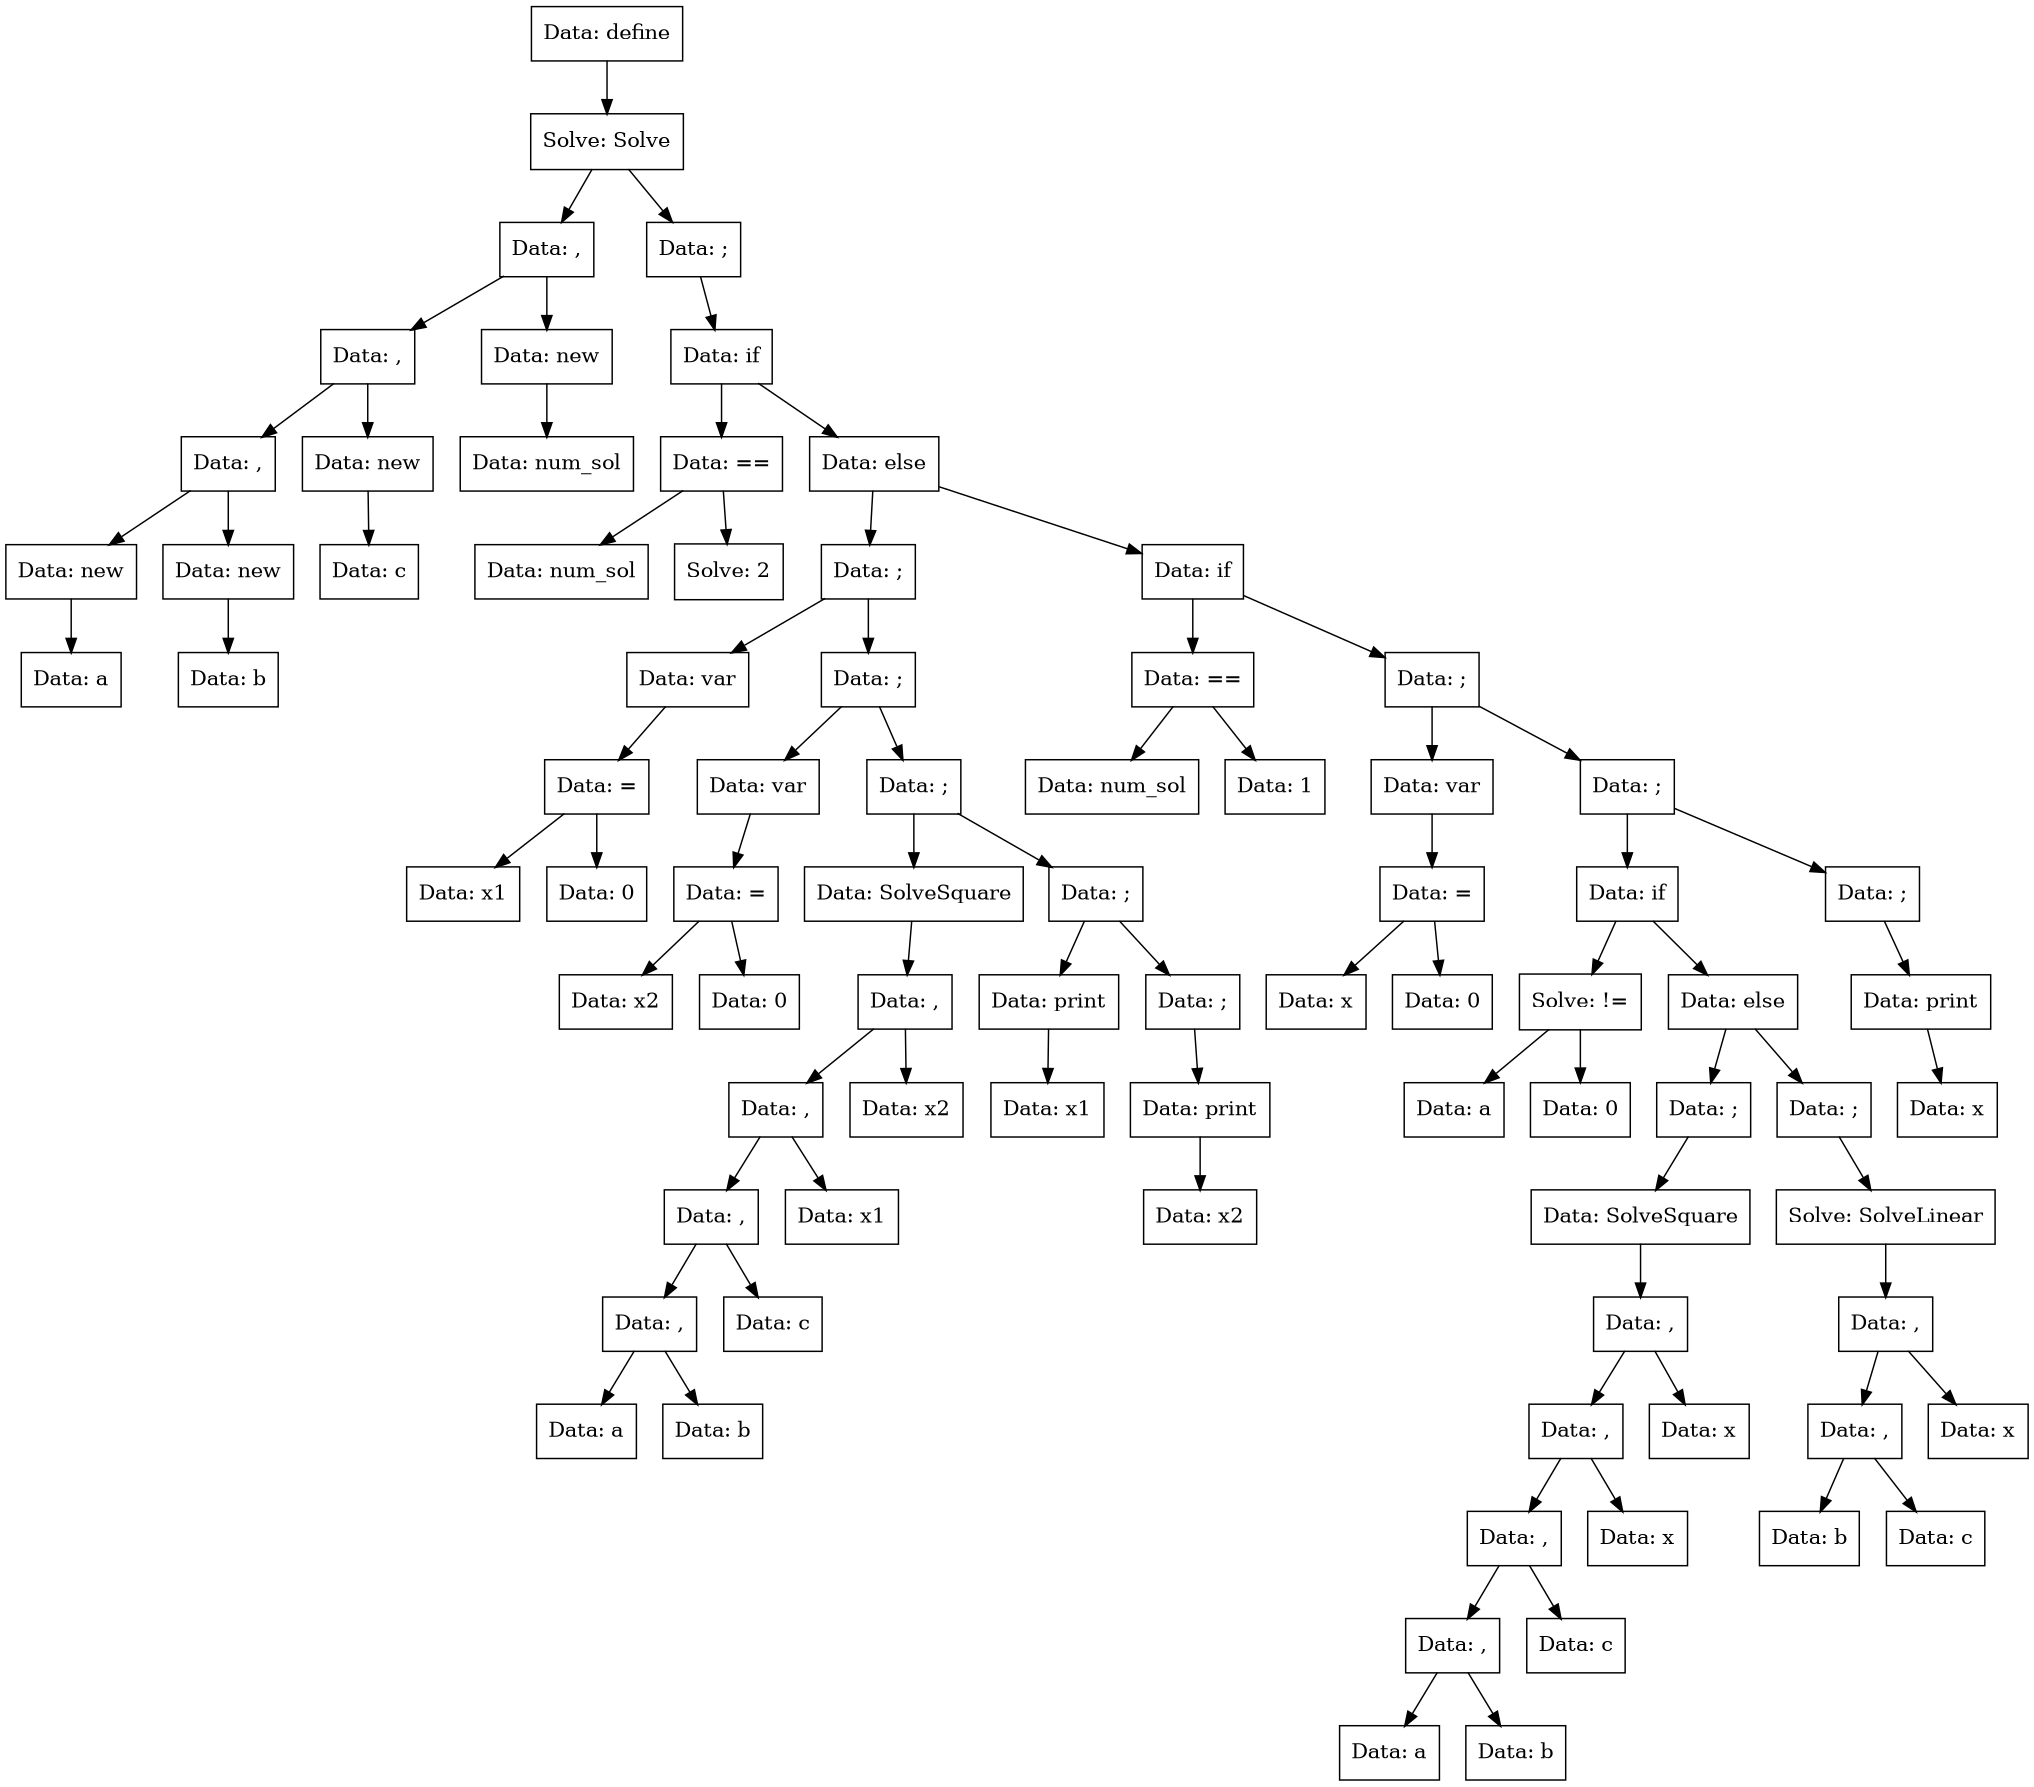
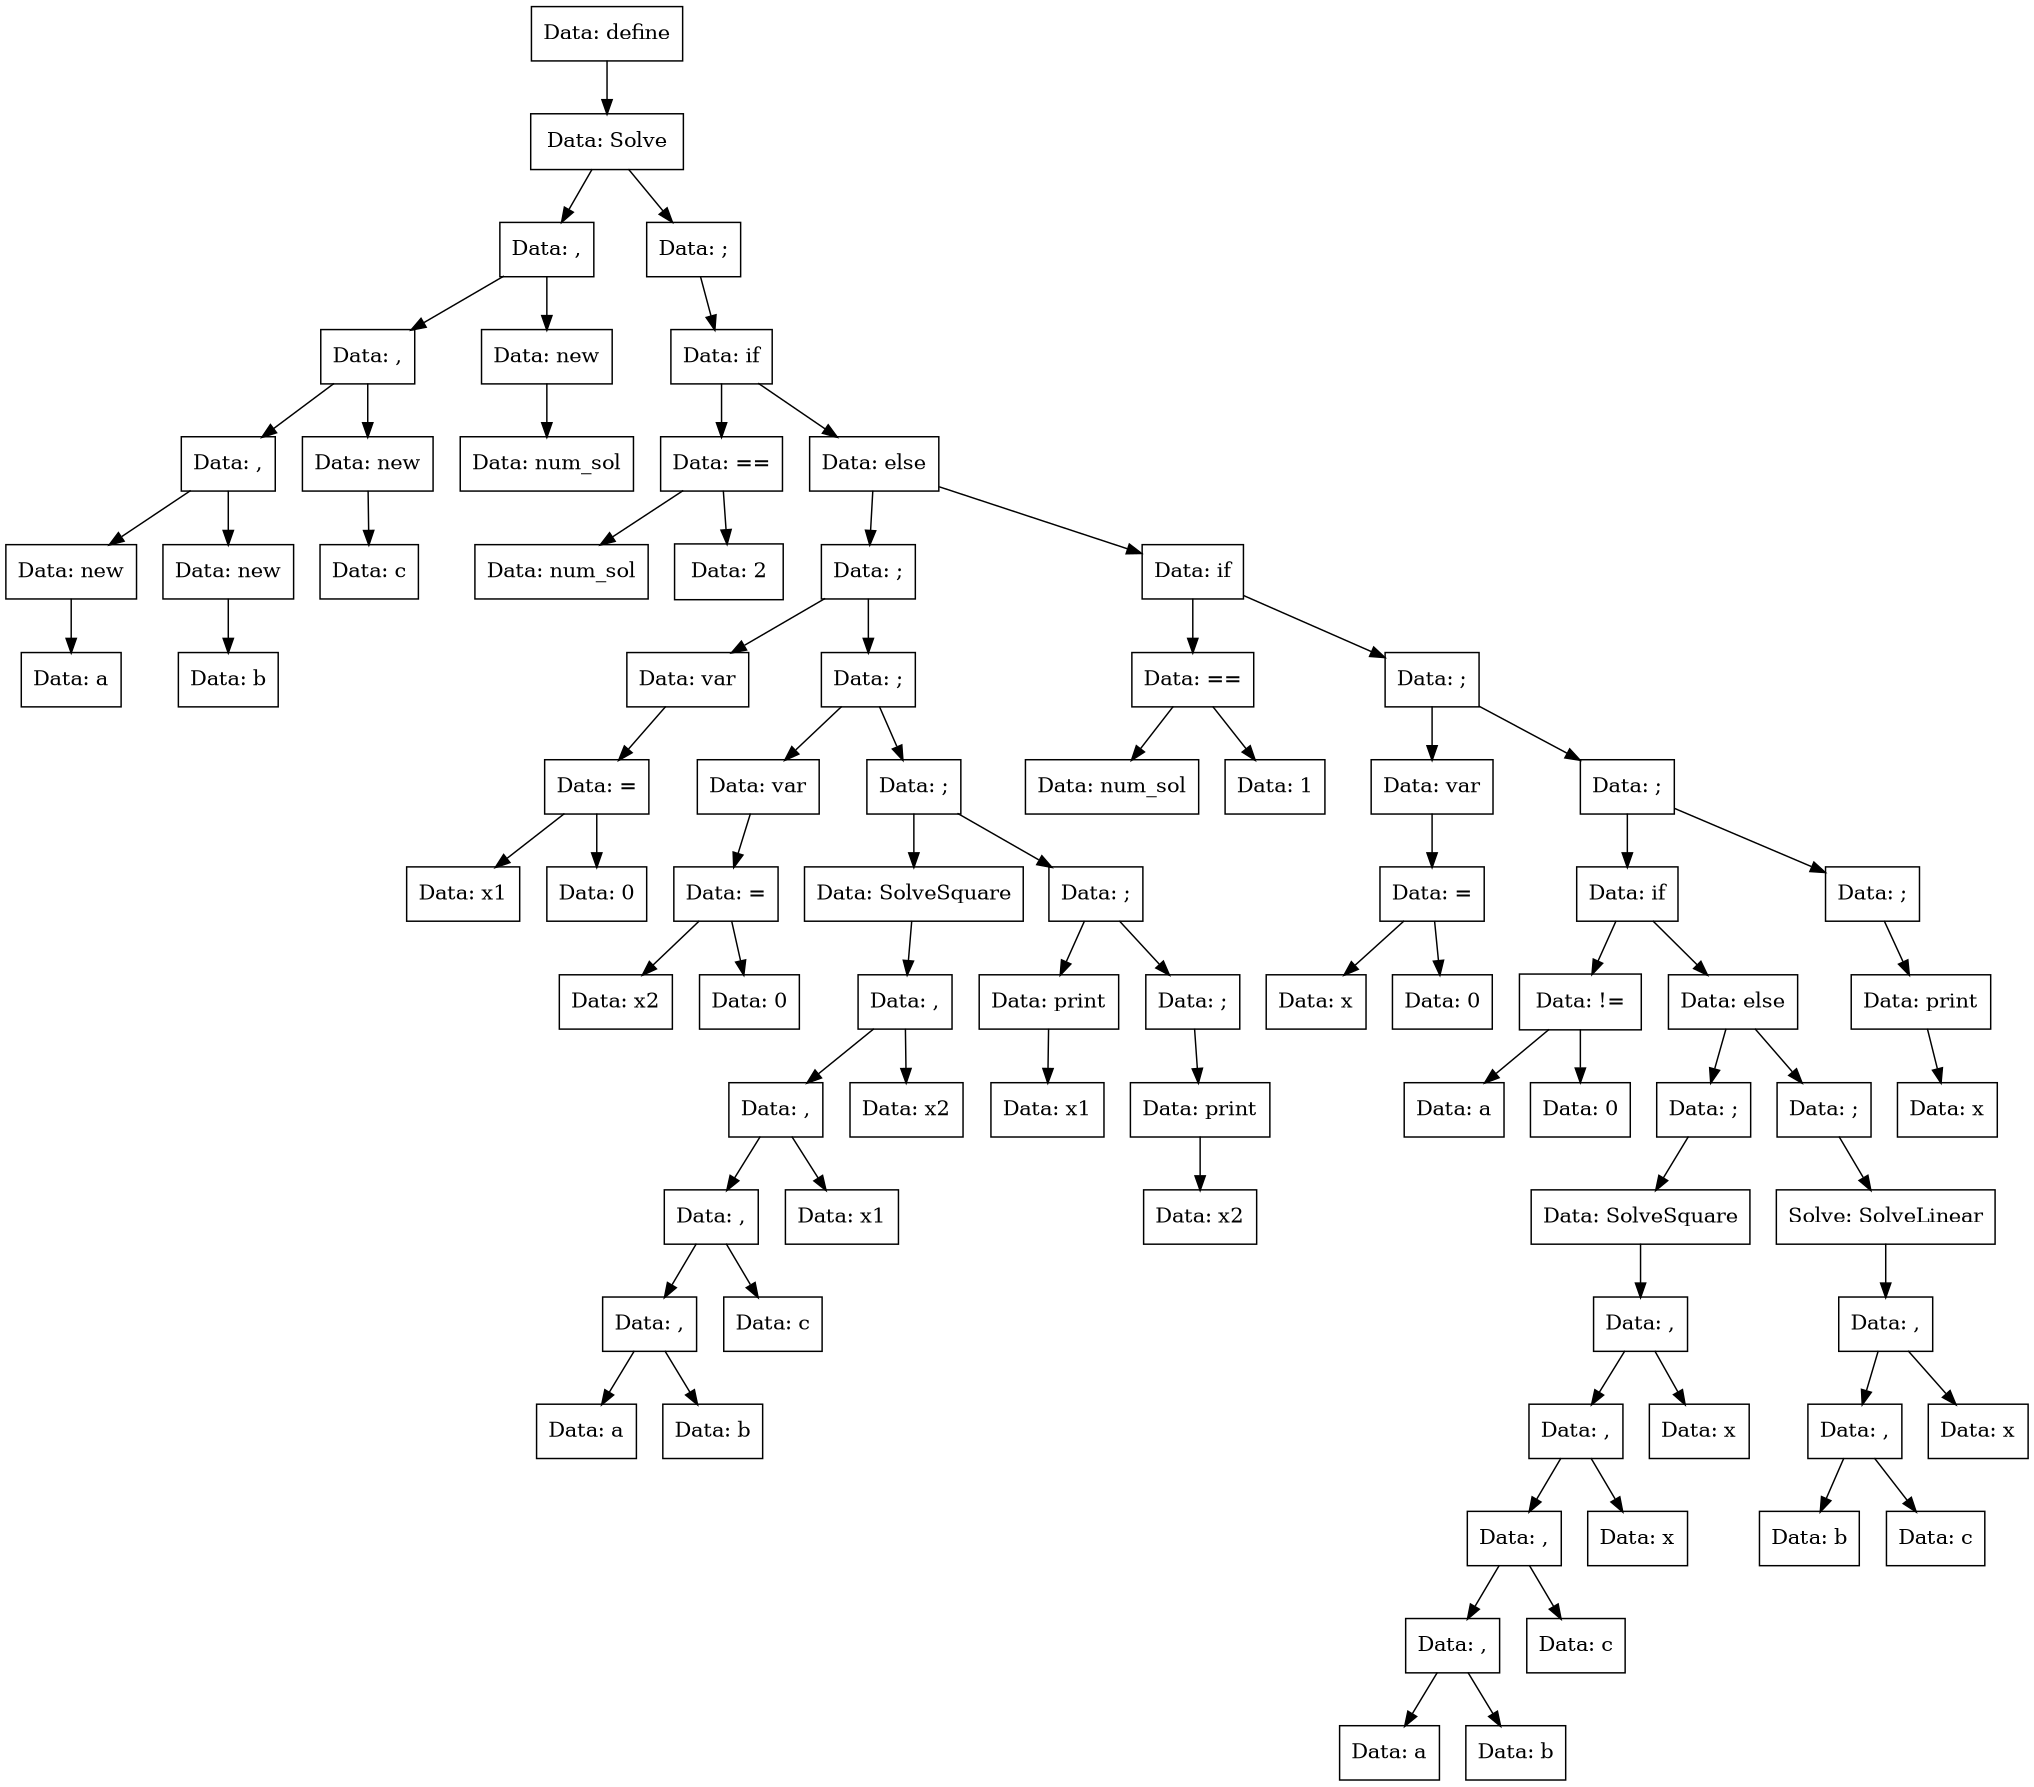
node "Solve: Solve": label "Solve: Solve" -> "Data: Solve"
node "Solve: 2": label "Solve: 2" -> "Data: 2"
node "Solve: !=": label "Solve: !=" -> "Data: !="
